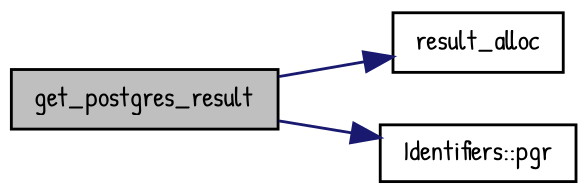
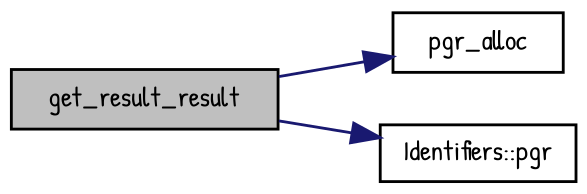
node "result_alloc": label "result_alloc" -> "pgr_alloc"
node "get_postgres_result": label "get_postgres_result" -> "get_result_result"
